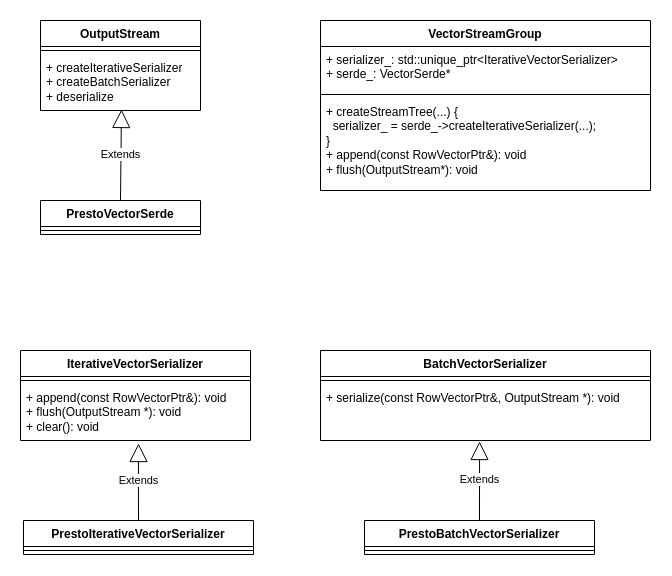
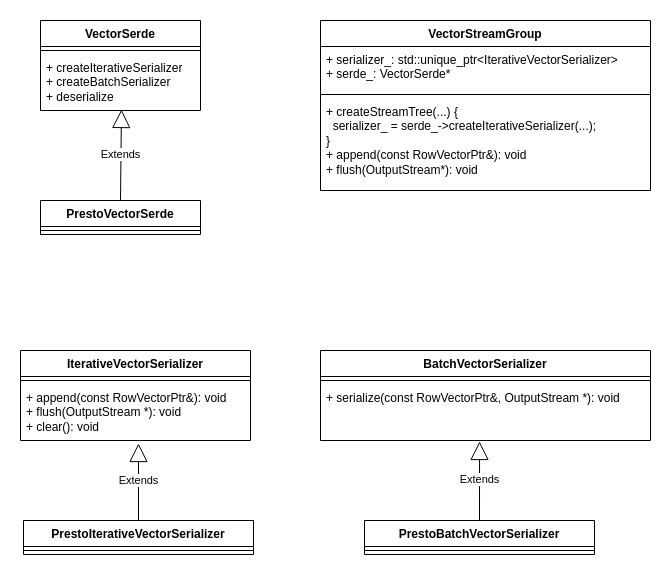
node "OutputStream": label "OutputStream" -> "VectorSerde"
